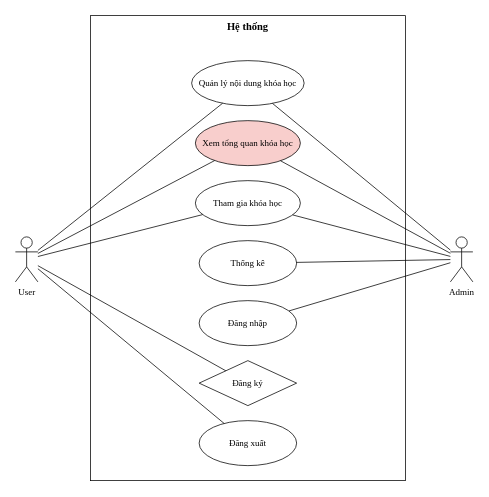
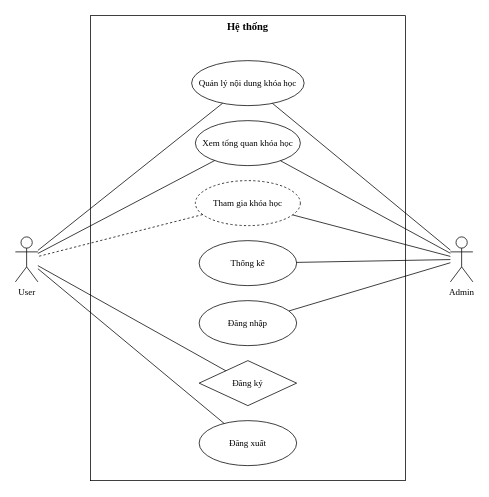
node "Xem tổng quan khóa học": fillcolor #f8cecc -> #ffffff
node "Tham gia khóa học": style solid -> dashed
edge "Tham gia khóa học" -- "User": style solid -> dashed
